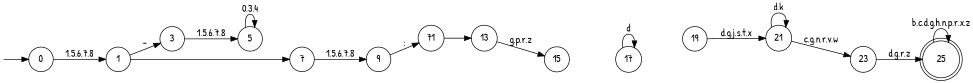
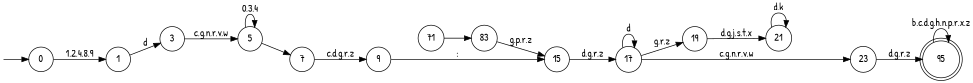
edge "3" -> "5": label "1,5,6,7,8" -> "c,g,n,r,v,w"
node "13": label "13" -> "83"
edge "1" -> "3": label "-" -> "d"
edge "21" -> "23": now "17" -> "23"
edge "9" -> "71": now "9" -> "15"
edge "17" -> "19": added, label "g,r,z"
edge "0" -> "1": label "1,5,6,7,8" -> "1,2,4,8,9"
edge "7" -> "9": label "1,5,6,7,8" -> "c,d,g,r,z"
edge "1" -> "7": now "5" -> "7"
edge "15" -> "17": added, label "d,g,r,z"
node "25": label "25" -> "95"
